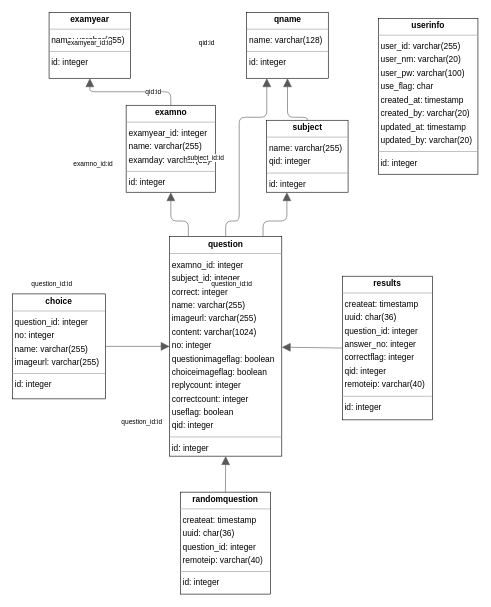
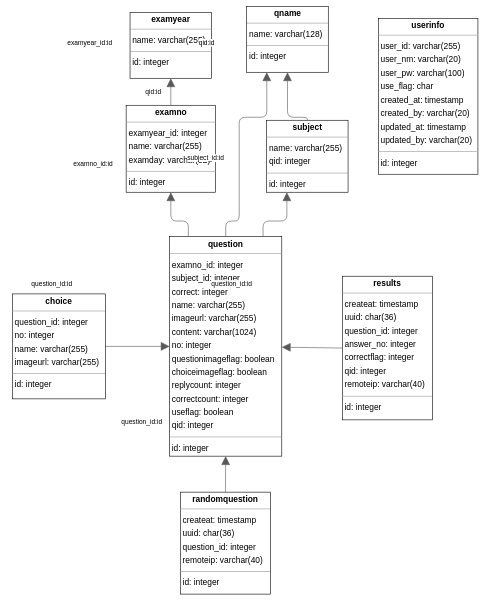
node "examyear name: varchar(255) id: integer": moved (90, 45) -> (171, 45)
node "qname name: varchar(128) id: integer": moved (287, 45) -> (287, 39)
